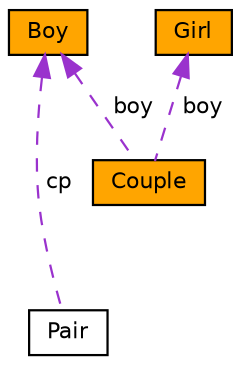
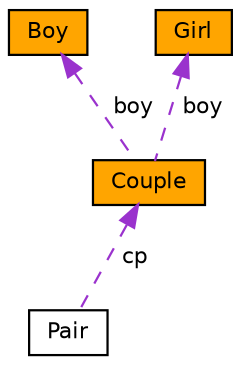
edge "Pair" -> "Boy": now "Pair" -> "Couple"
